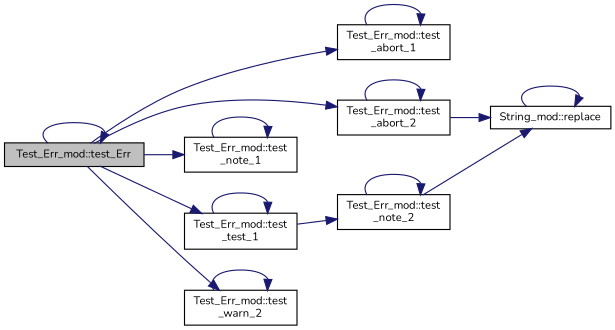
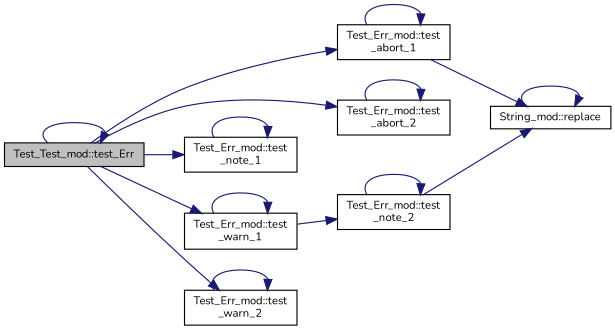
edge "Test_Err_mod::test _abort_2" -> "String_mod::replace": now "Test_Err_mod::test _abort_1" -> "String_mod::replace"
node "Test_Err_mod::test_Err": label "Test_Err_mod::test_Err" -> "Test_Test_mod::test_Err"
node "Test_Err_mod::test _test_1": label "Test_Err_mod::test _test_1" -> "Test_Err_mod::test _warn_1"
